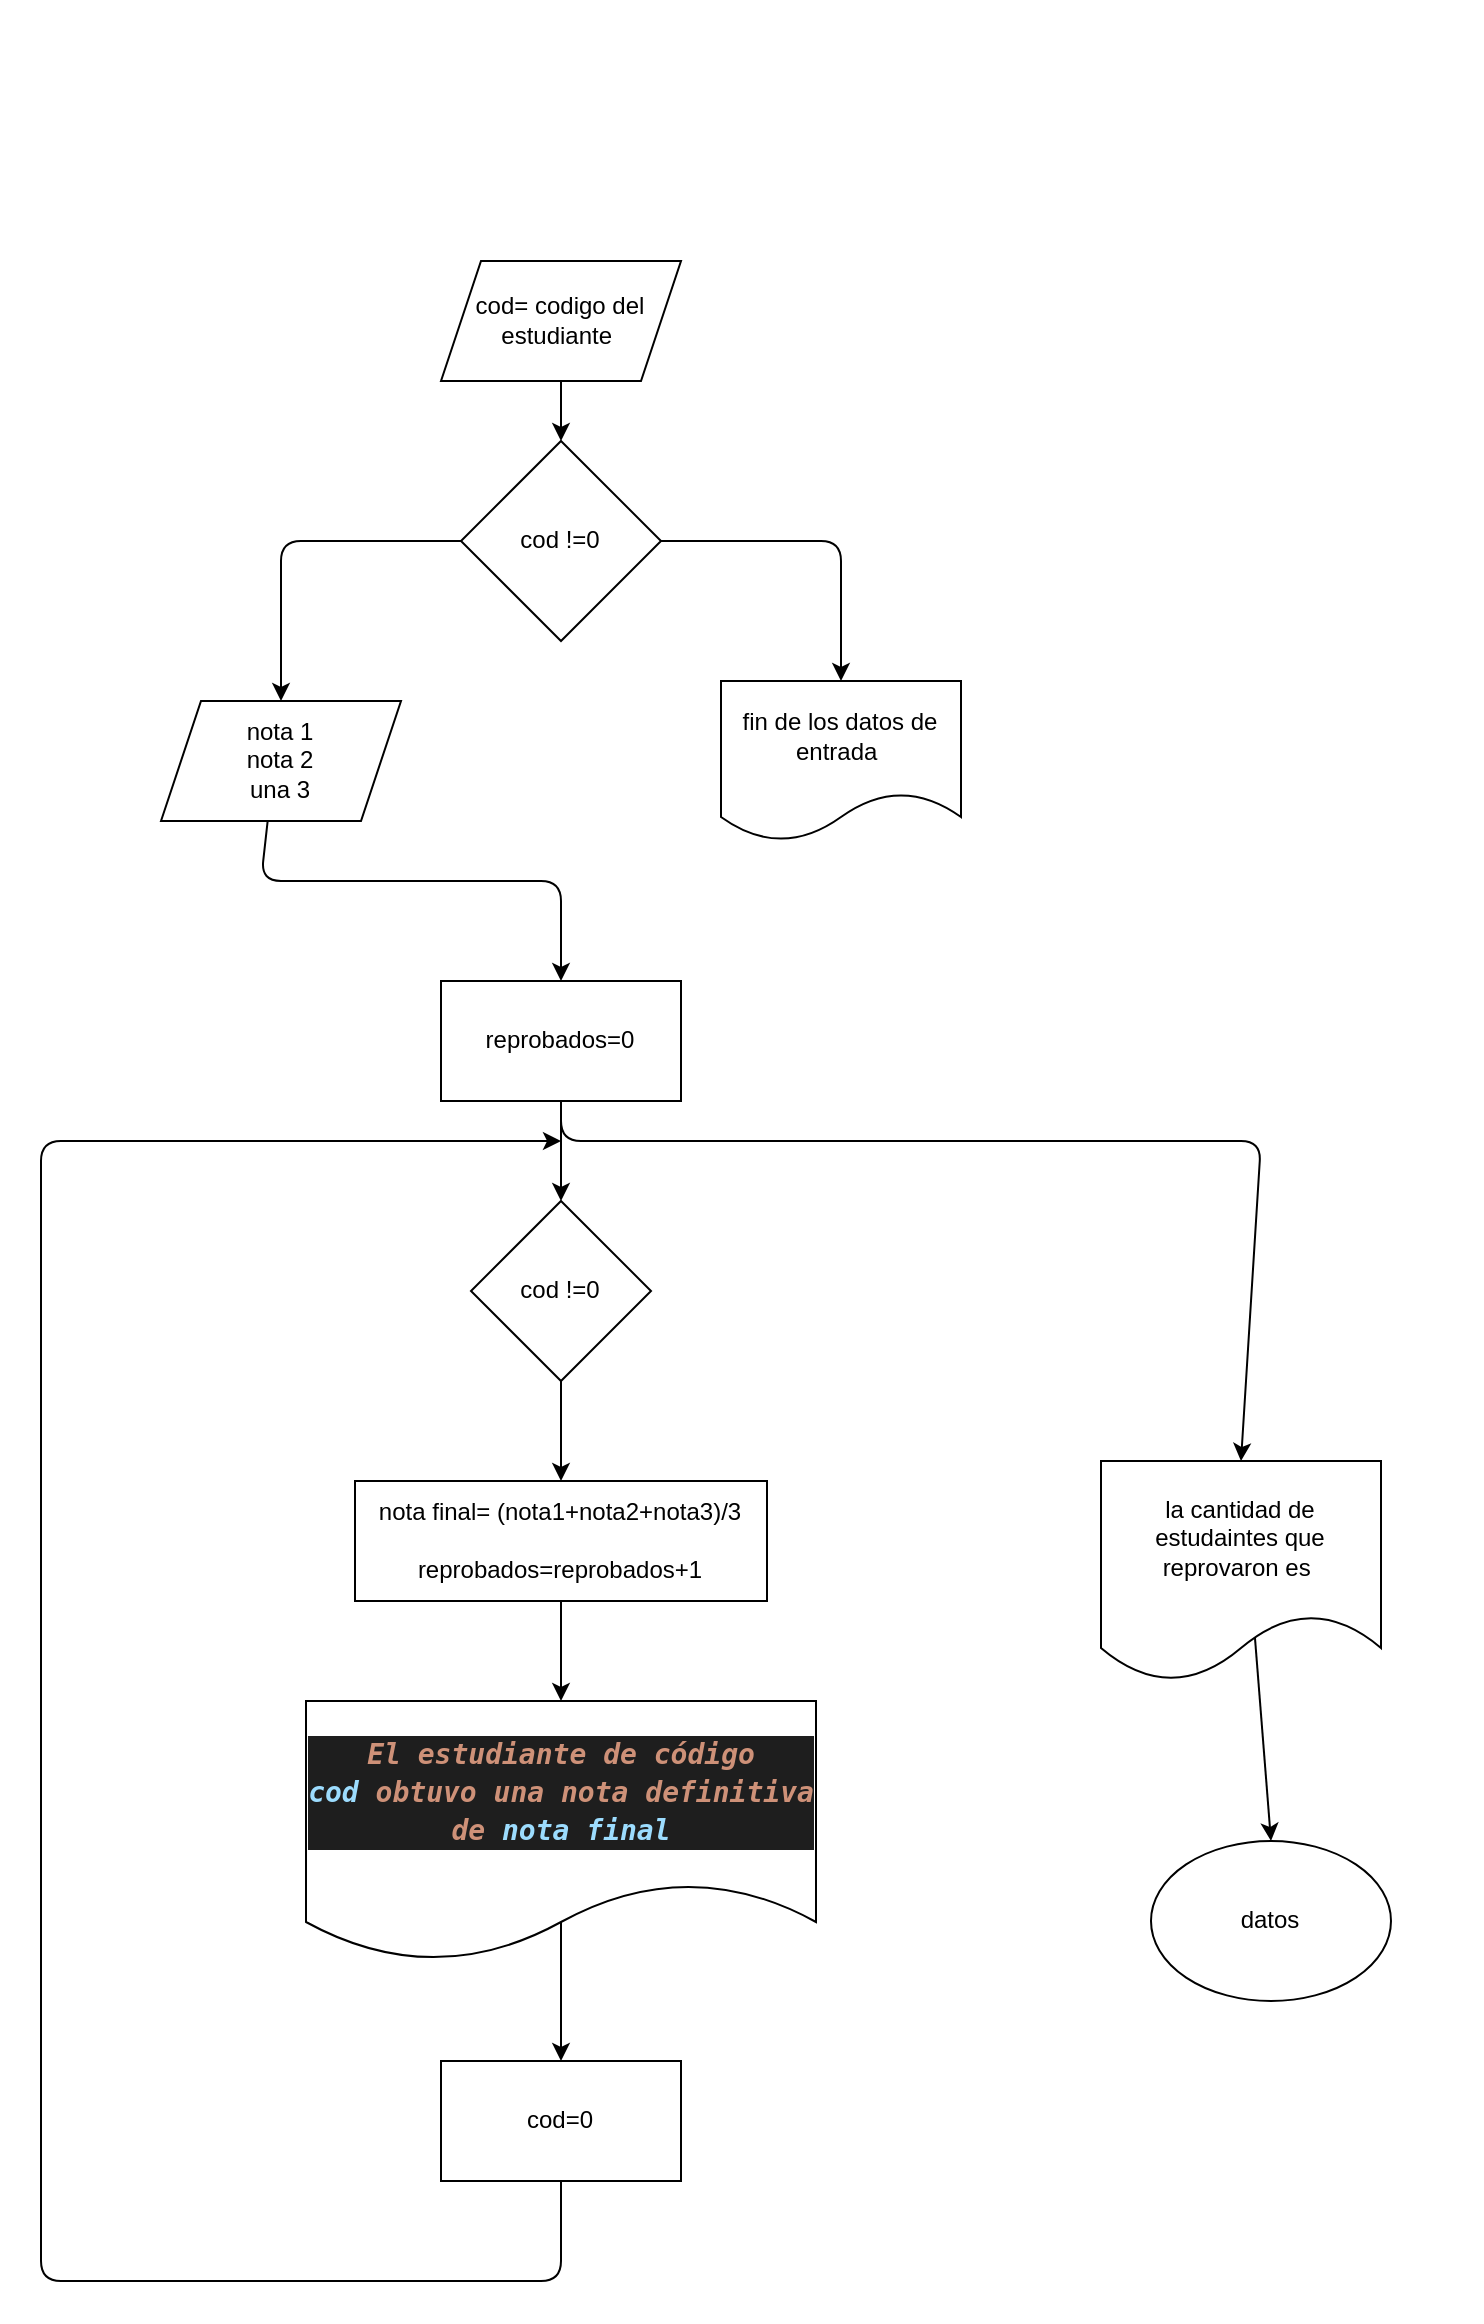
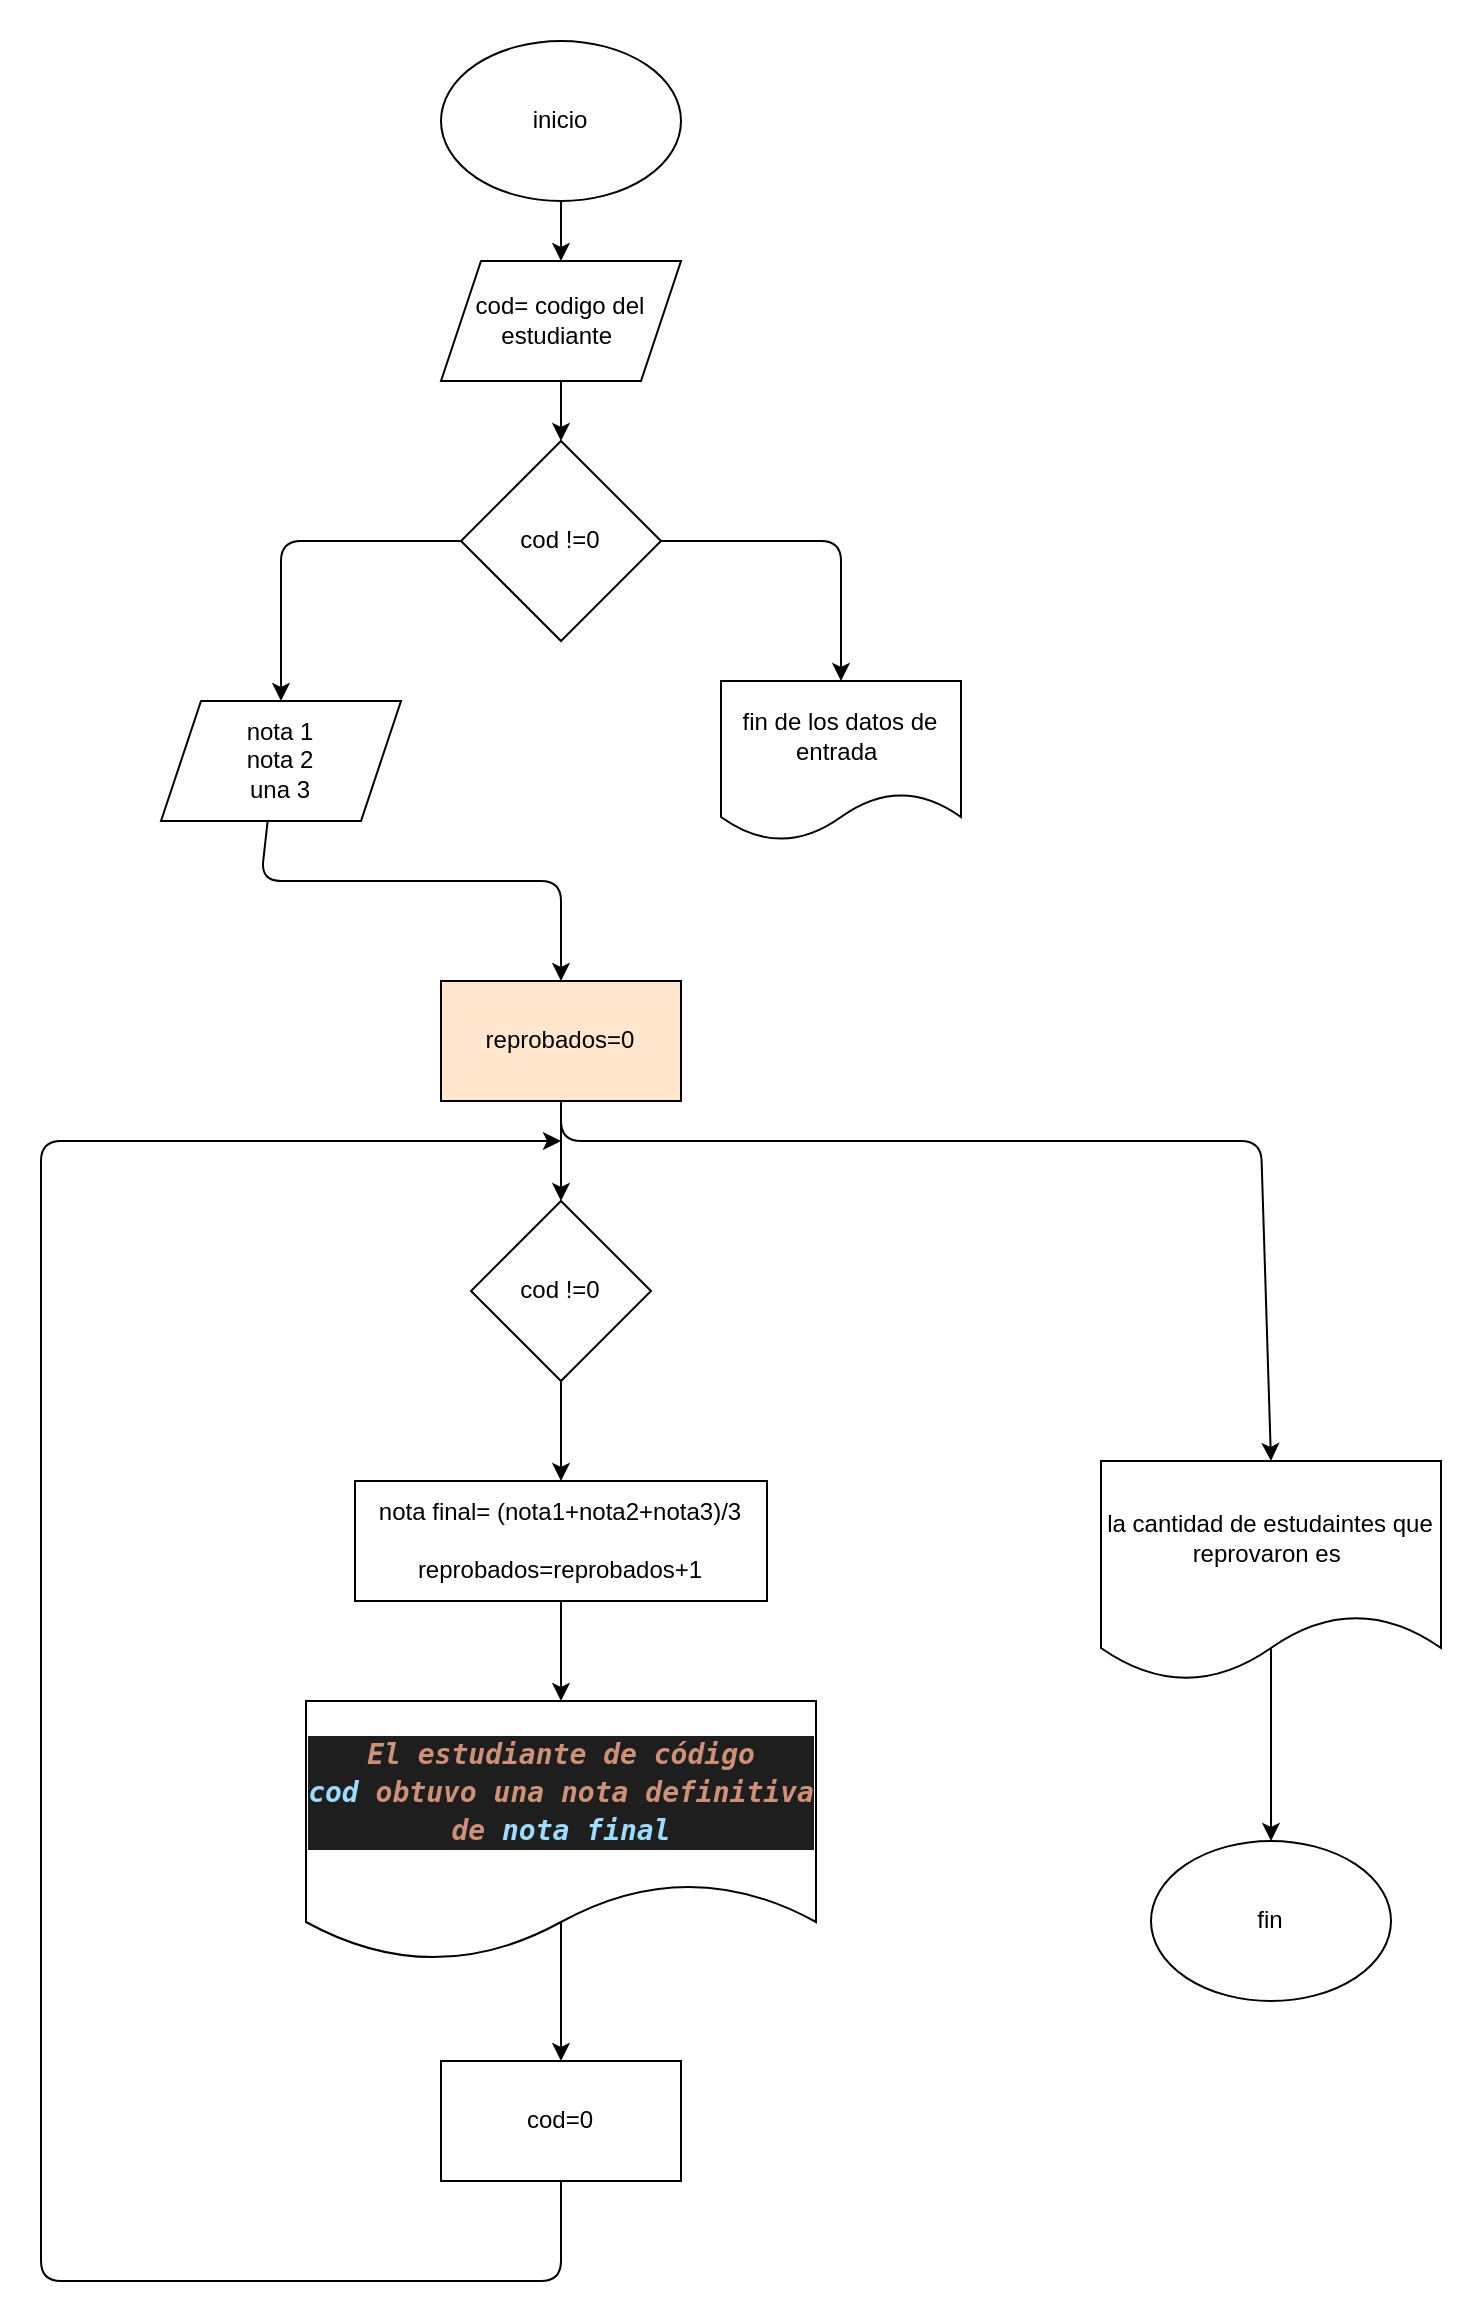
node "inicio": added
edge "inicio" -> "cod= codigo del estudiante": added
node "reprobados=0": fillcolor #ffffff -> #ffe6cc
node "la cantidad de estudaintes que reprovaron es": size 280x220 -> 340x220
node "datos": label "datos" -> "fin"
